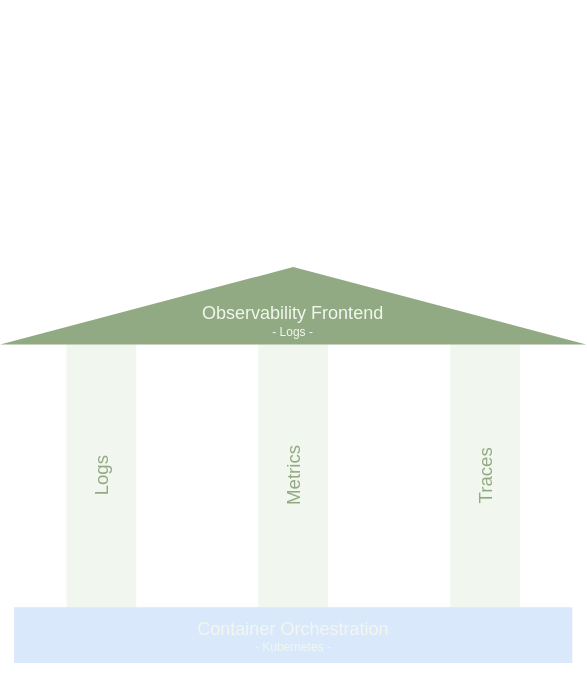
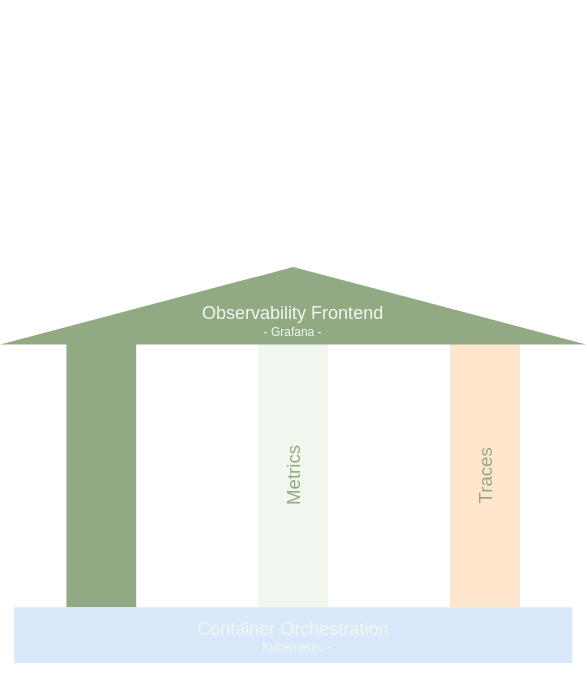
node "Observability Frontend - Logs -": label "Observability Frontend - Logs -" -> "Observability Frontend - Grafana -"
node "Logs": fillcolor #f1f7ee -> #92aa83
node "Traces": fillcolor #f1f7ee -> #ffe6cc
